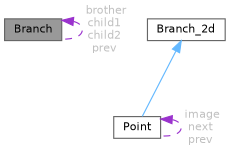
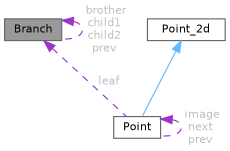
node "Branch_2d": label "Branch_2d" -> "Point_2d"
edge "Point" -> "Branch": added, label "leaf"
